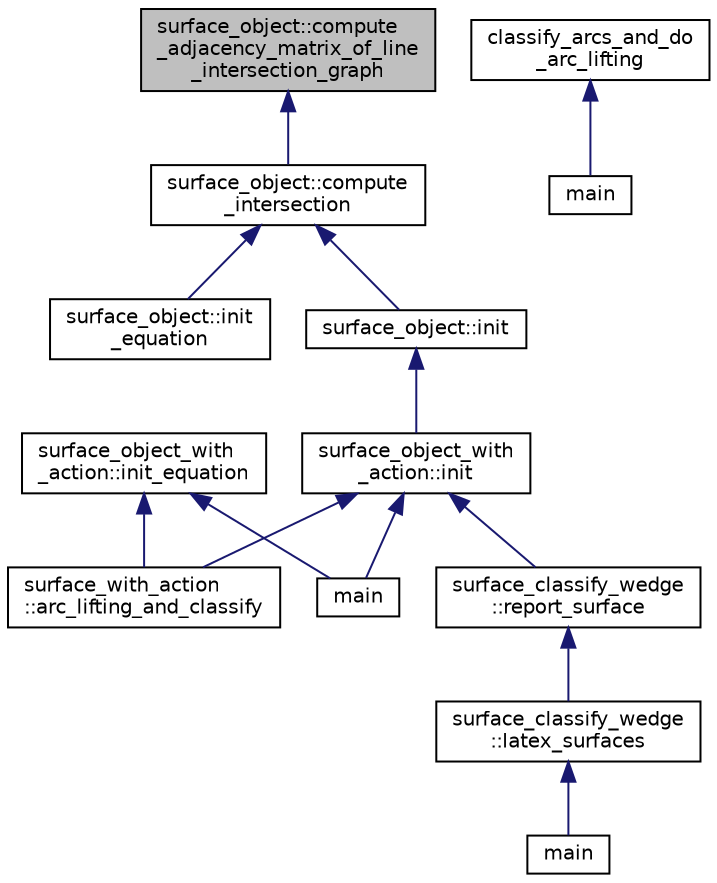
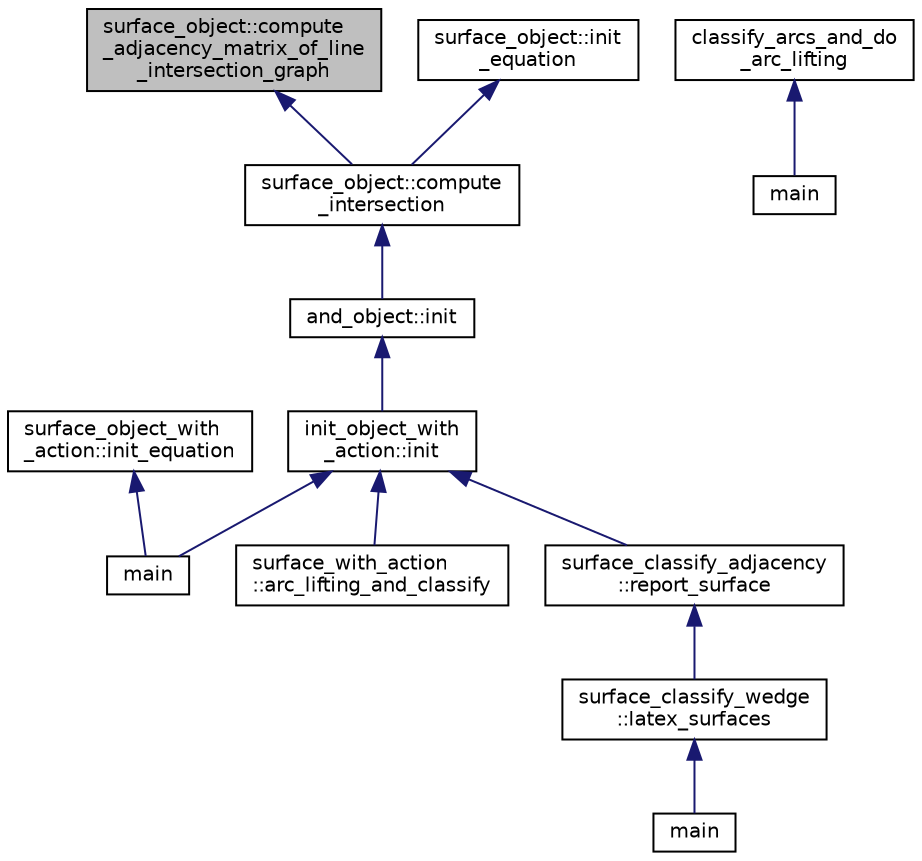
edge "surface_object::init _equation" -> "surface_object::compute _intersection": reversed
node "surface_object::init": label "surface_object::init" -> "and_object::init"
node "surface_object_with _action::init": label "surface_object_with _action::init" -> "init_object_with _action::init"
edge "surface_with_action ::arc_lifting_and_classify" -> "surface_object_with _action::init_equation": removed
node "surface_classify_wedge ::report_surface": label "surface_classify_wedge ::report_surface" -> "surface_classify_adjacency ::report_surface"
